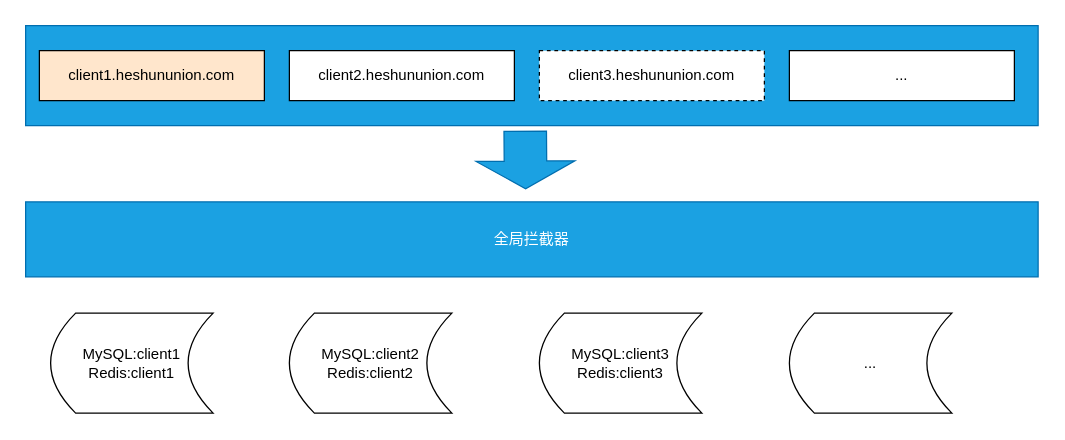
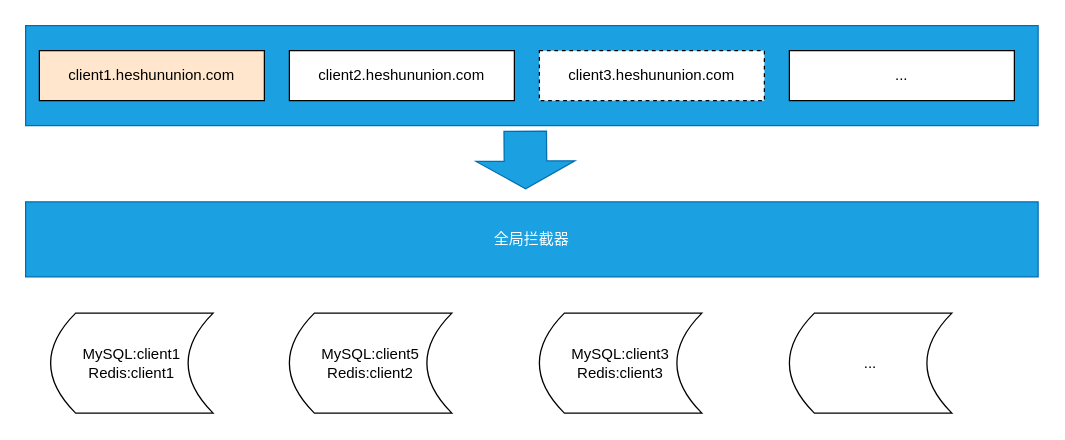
node "MySQL:client2 Redis:client2": label "MySQL:client2 Redis:client2" -> "MySQL:client5 Redis:client2"
